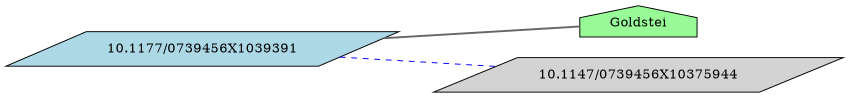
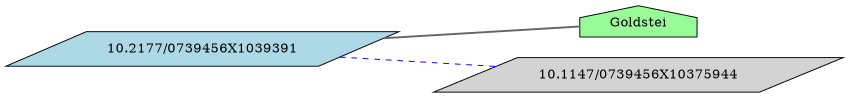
node "10.1177/0739456X1039391": label "10.1177/0739456X1039391" -> "10.2177/0739456X1039391"
